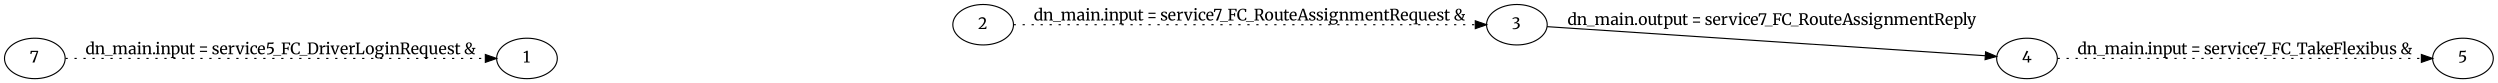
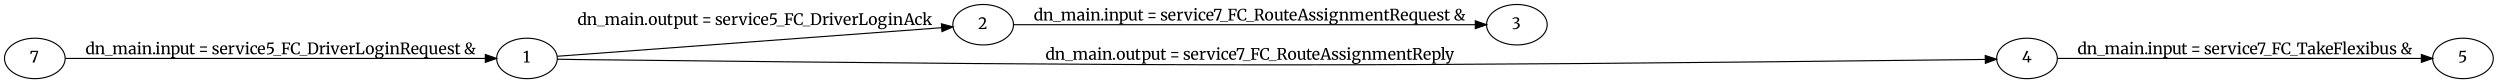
edge "2" -> "3": style dotted -> solid
edge "3" -> "4": now "1" -> "4"
edge "1" -> "2": added, label "dn_main.output = service5_FC_DriverLoginAck"
edge "7" -> "1": style dotted -> solid
edge "4" -> "5": style dotted -> solid
